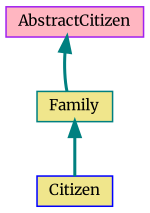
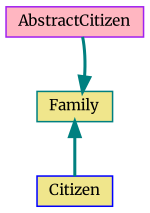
edge "Family" -> "AbstractCitizen": reversed
